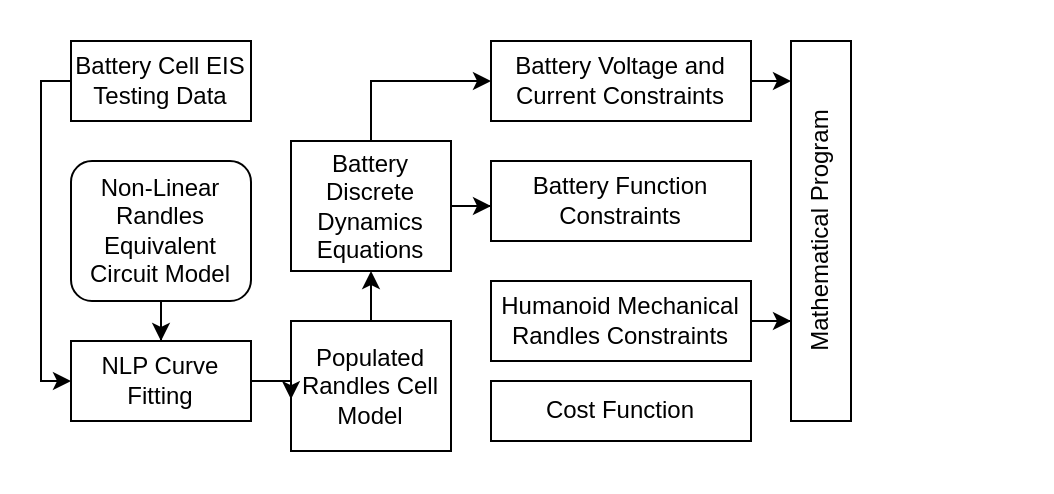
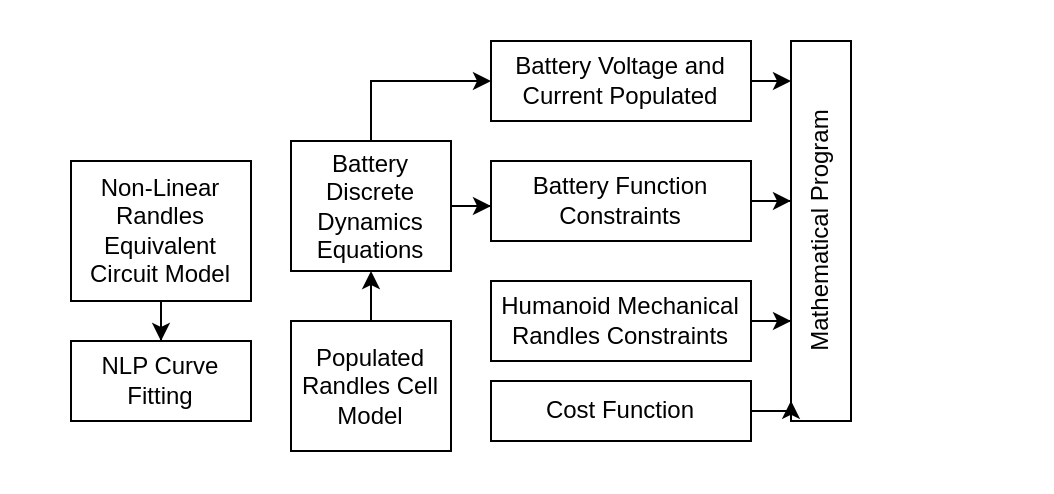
node "Battery Cell EIS Testing Data": removed
node "Battery Voltage and Current Constraints": label "Battery Voltage and Current Constraints" -> "Battery Voltage and Current Populated"
edge "Battery Function Constraints" -> "Mathematical Program": added
edge "Battery Cell EIS Testing Data" -> "NLP Curve Fitting": removed
node "Non-Linear Randles Equivalent Circuit Model": shape rounded rectangle -> rectangle
edge "NLP Curve Fitting" -> "Populated Randles Cell Model": removed
edge "Cost Function" -> "Mathematical Program": added
